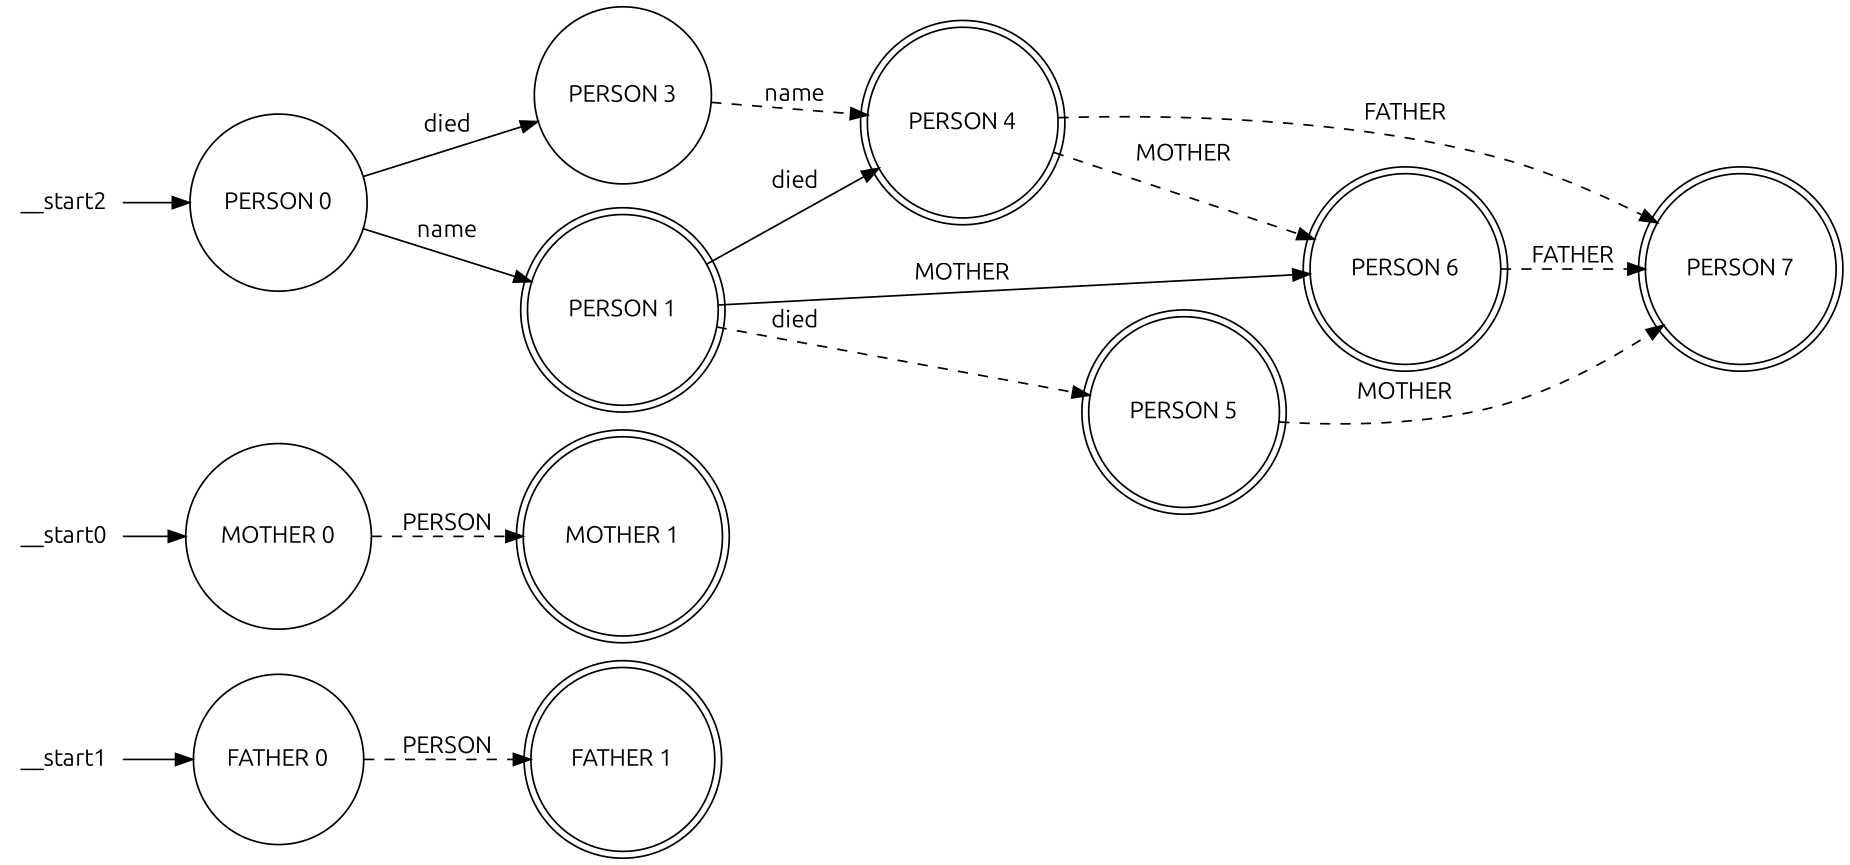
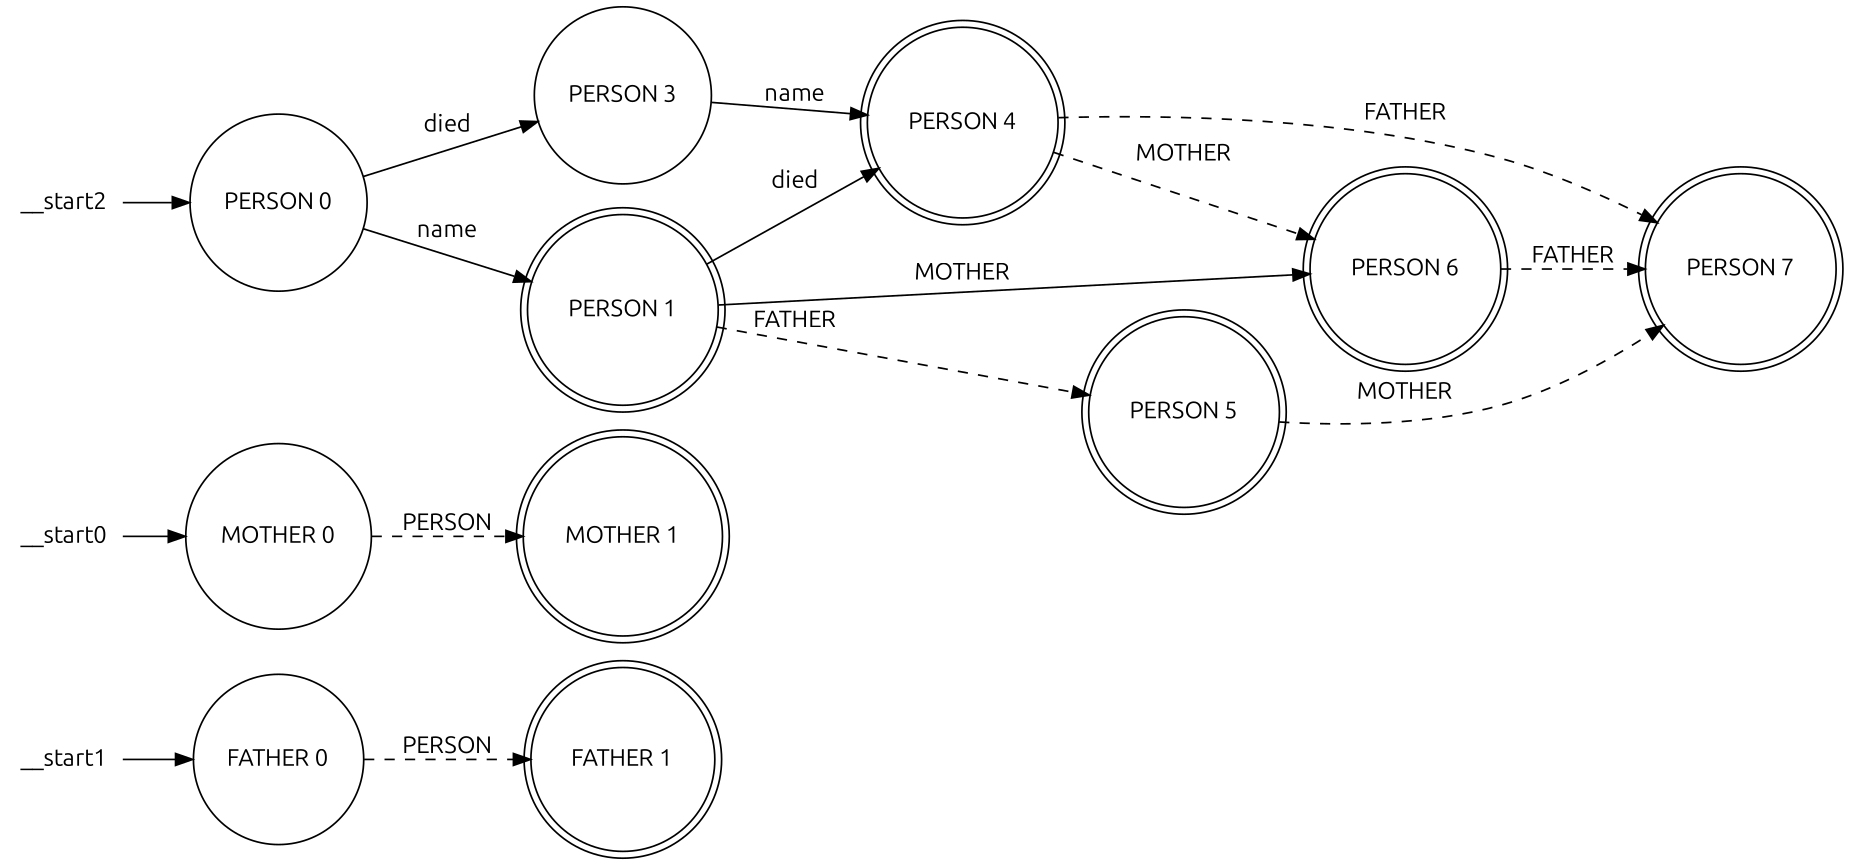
edge "PERSON 3" -> "PERSON 4": style dashed -> solid
edge "PERSON 1" -> "PERSON 5": label "died" -> "FATHER"
